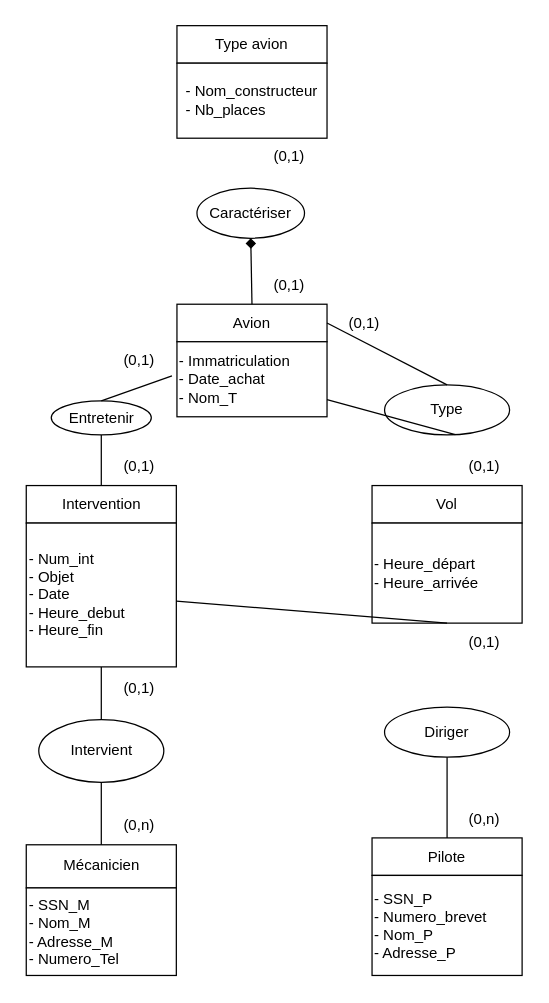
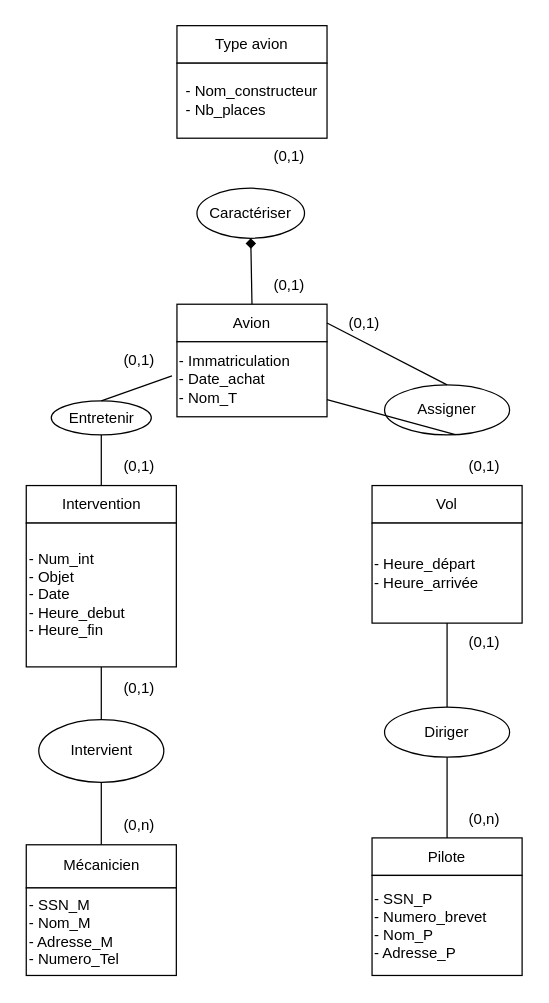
node "Type": label "Type" -> "Assigner"
edge "- Heure_départ - Heure_arrivée" -- "- Num_int - Objet - Date - Heure_debut - Heure_fin": now "- Heure_départ - Heure_arrivée" -- "Diriger"
